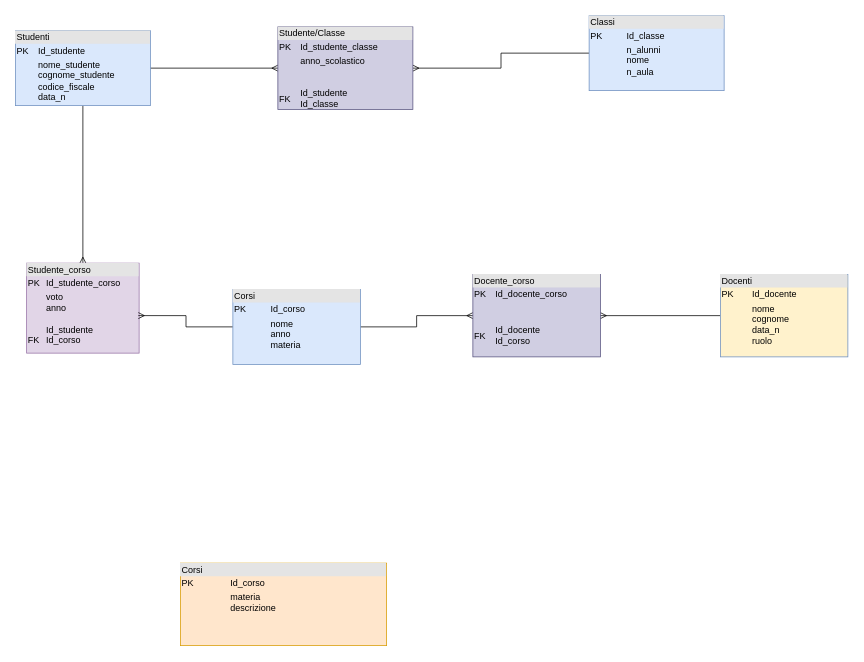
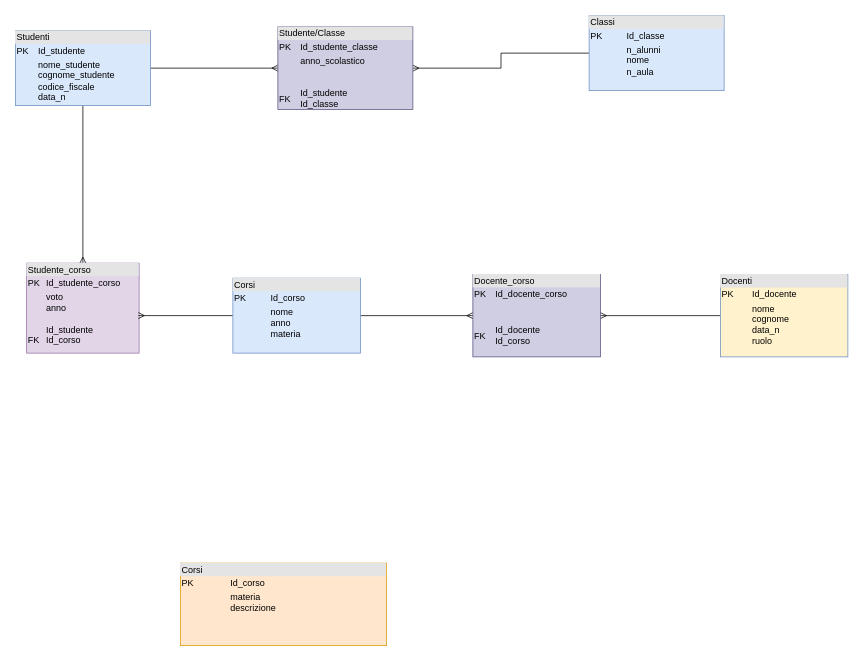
node "Corsi PK Id_corso nome anno materia": moved (297, 327) -> (297, 315)
